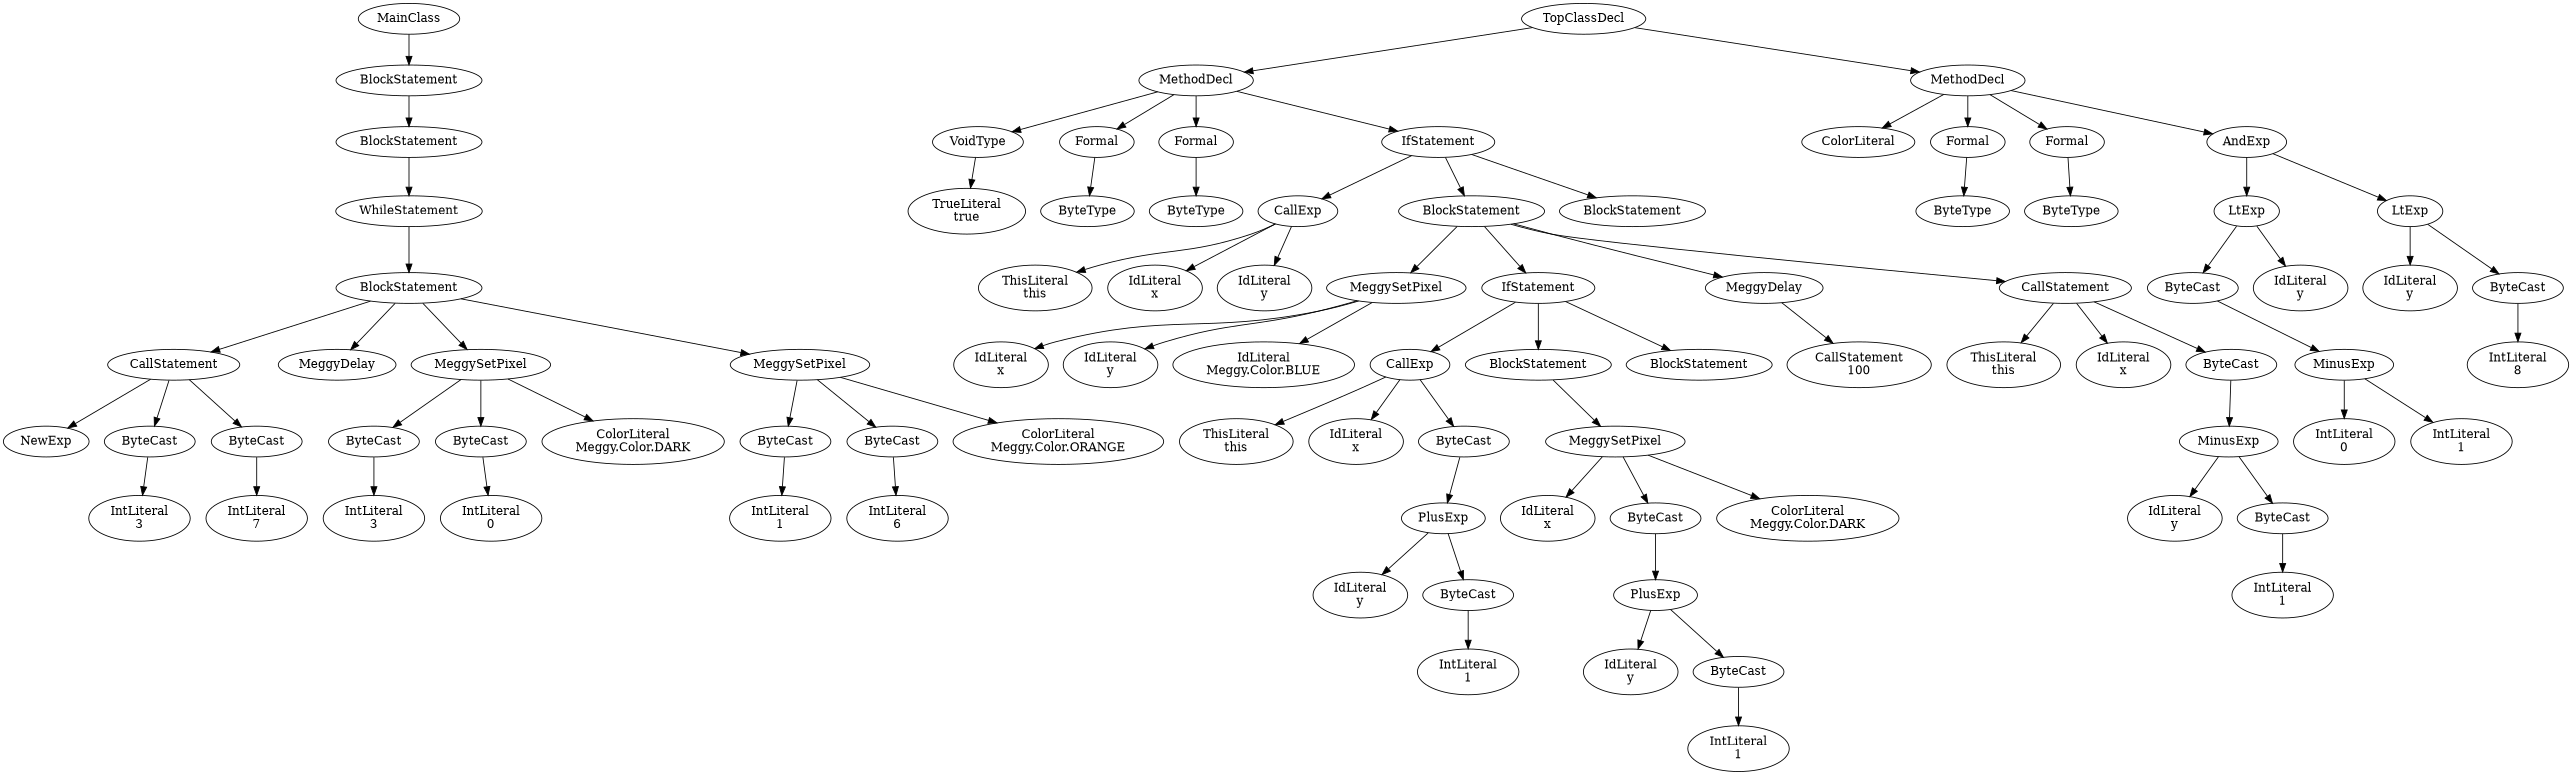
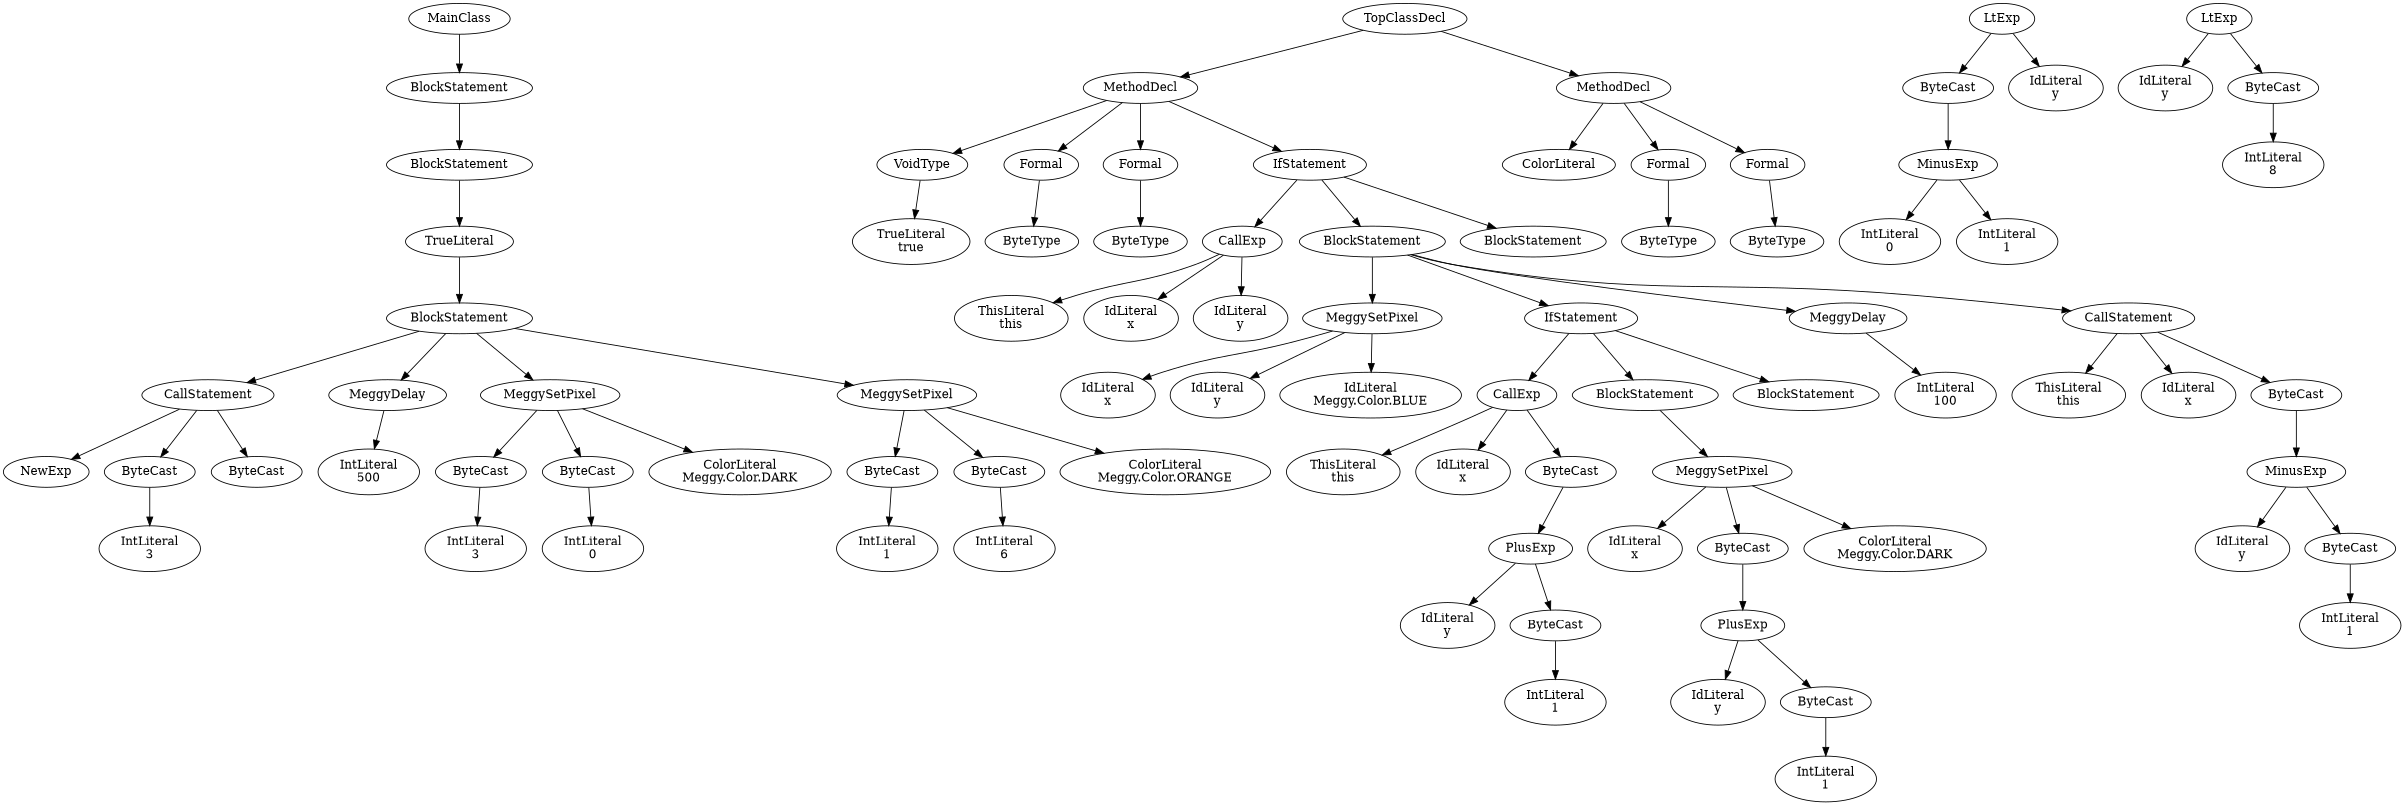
node "AndExp": removed
node "WhileStatement": label "WhileStatement" -> "TrueLiteral"
node "CallStatement 100": label "CallStatement 100" -> "IntLiteral 100"
node "IntLiteral 500": added
node "IntLiteral 7": removed
